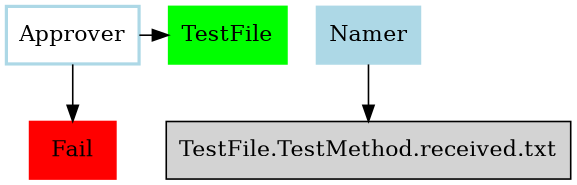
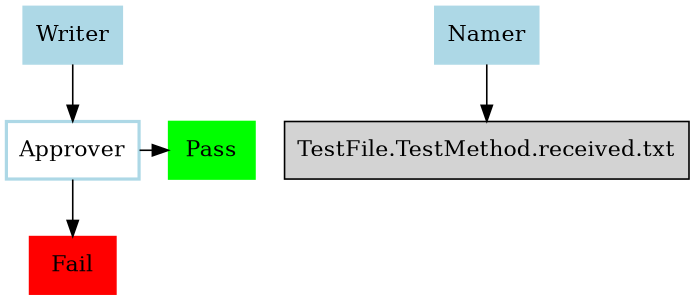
node "Writer": added
node "TestFile": label "TestFile" -> "Pass"
